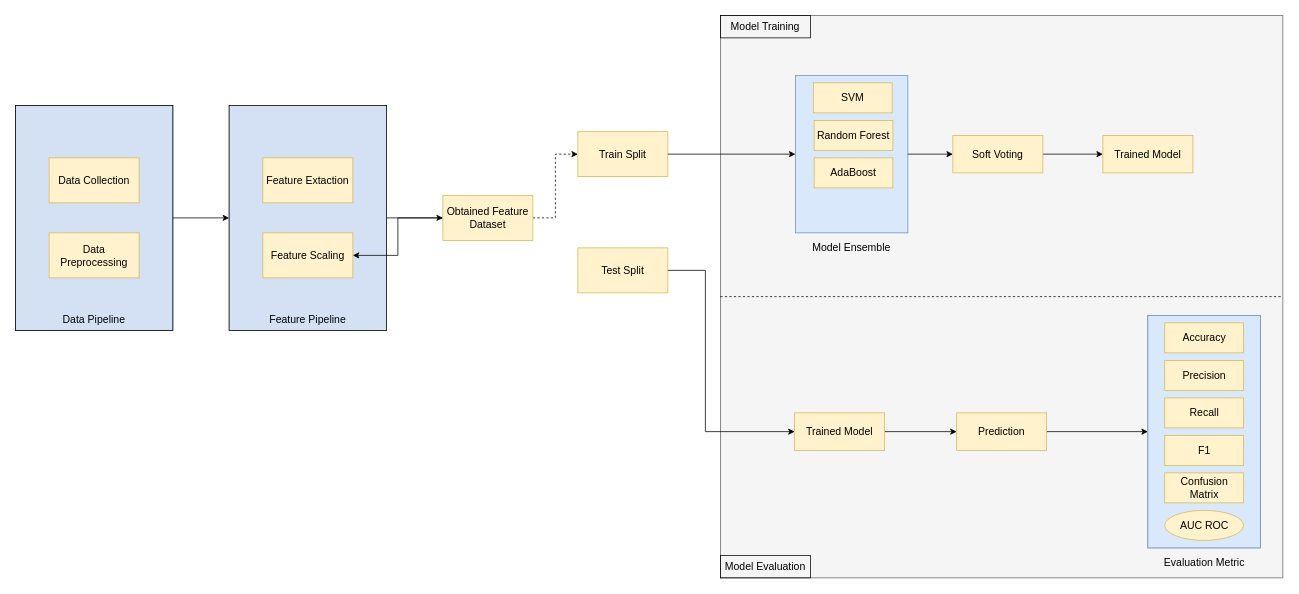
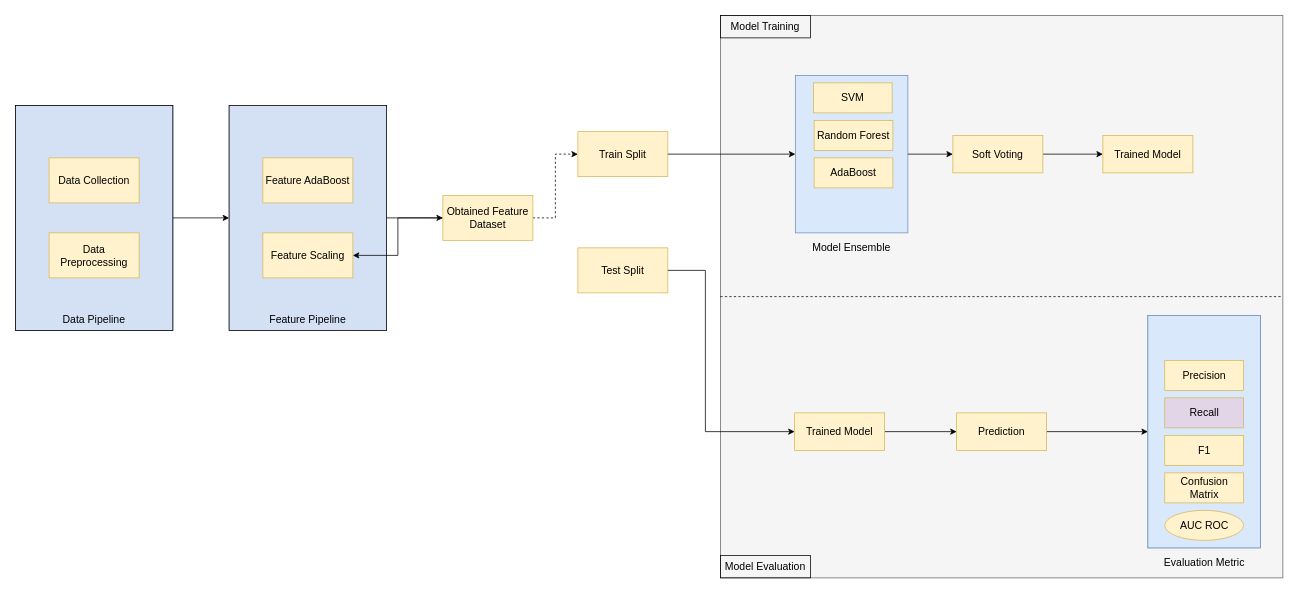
node "Feature Extaction": label "Feature Extaction" -> "Feature AdaBoost"
node "Accuracy": removed
node "Recall": fillcolor #fff2cc -> #e1d5e7
